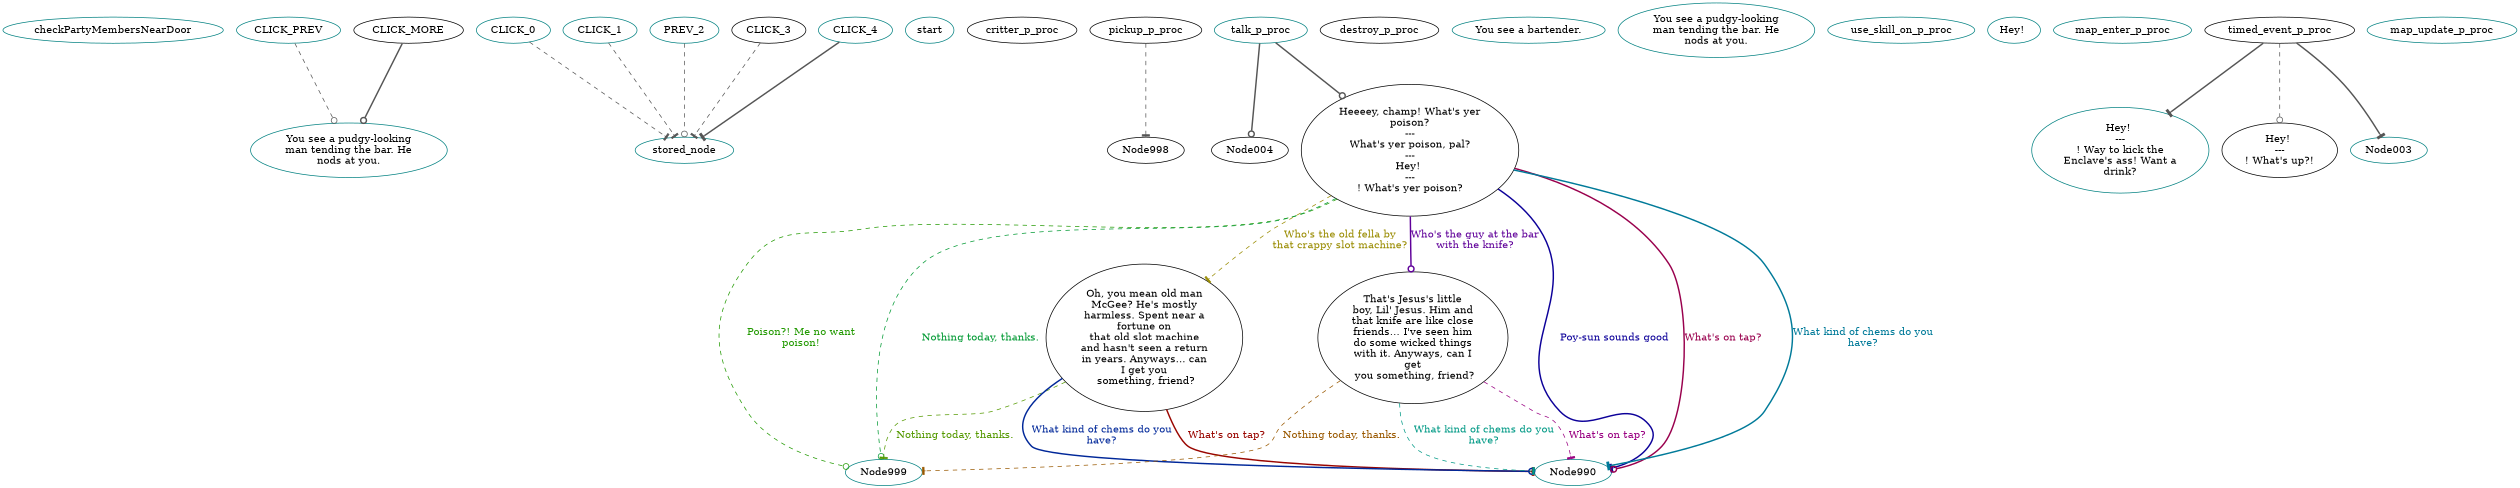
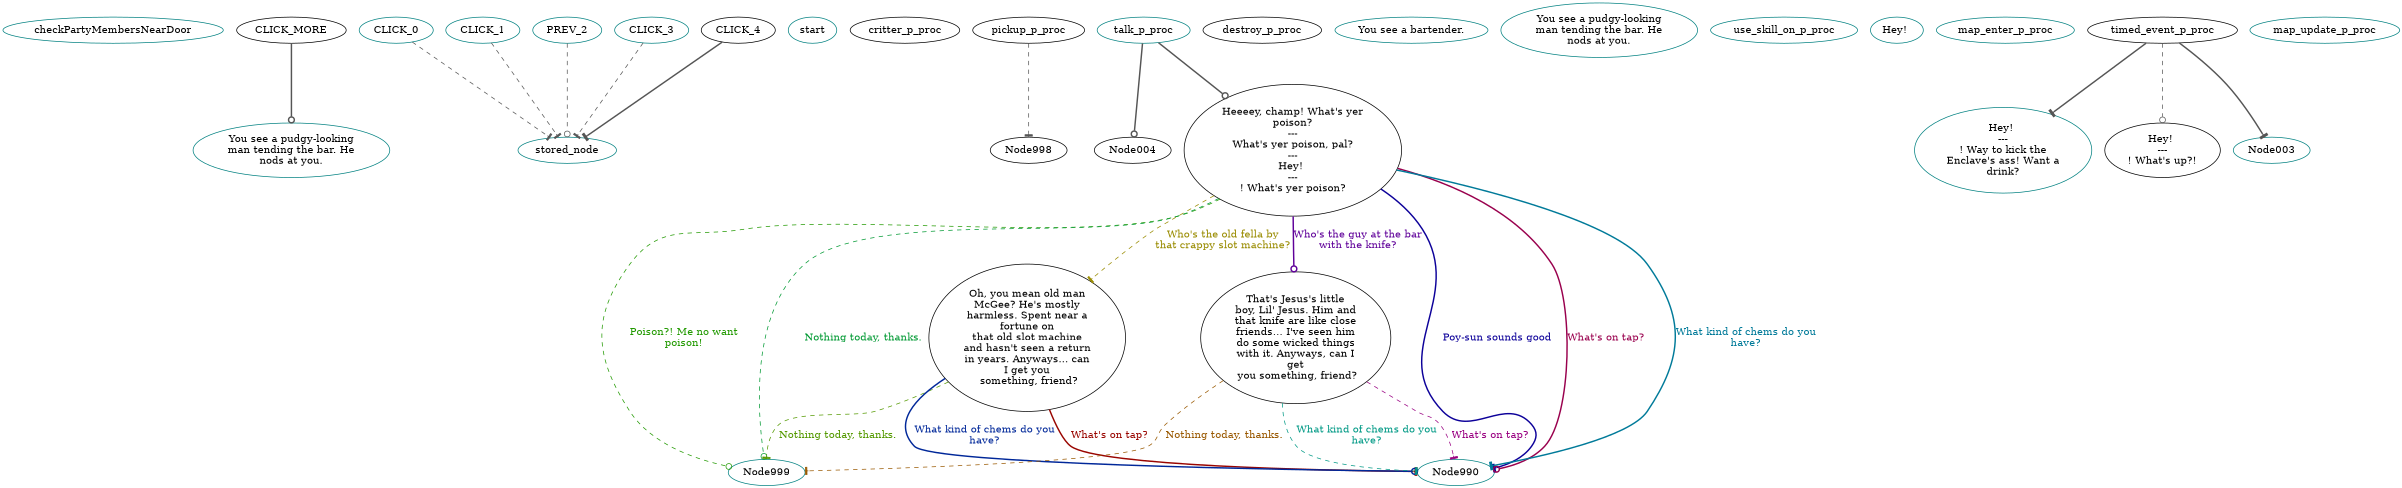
node "CLICK_PREV": removed
node "CLICK_3": color black -> teal
node "CLICK_4": color teal -> black
